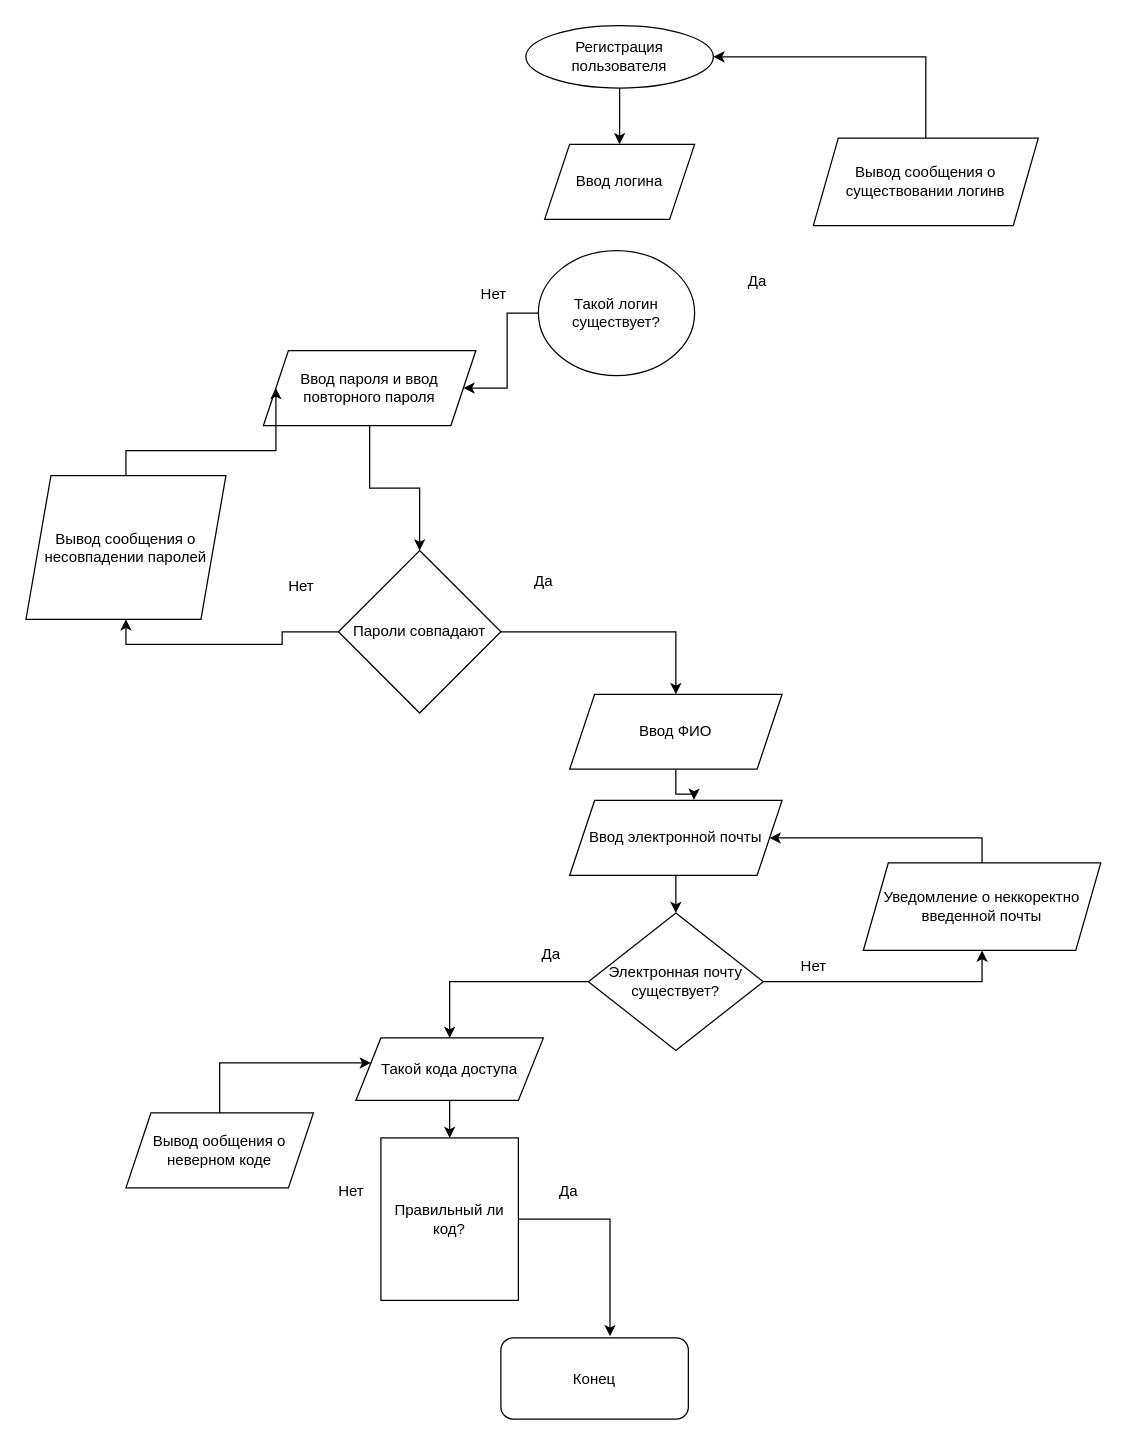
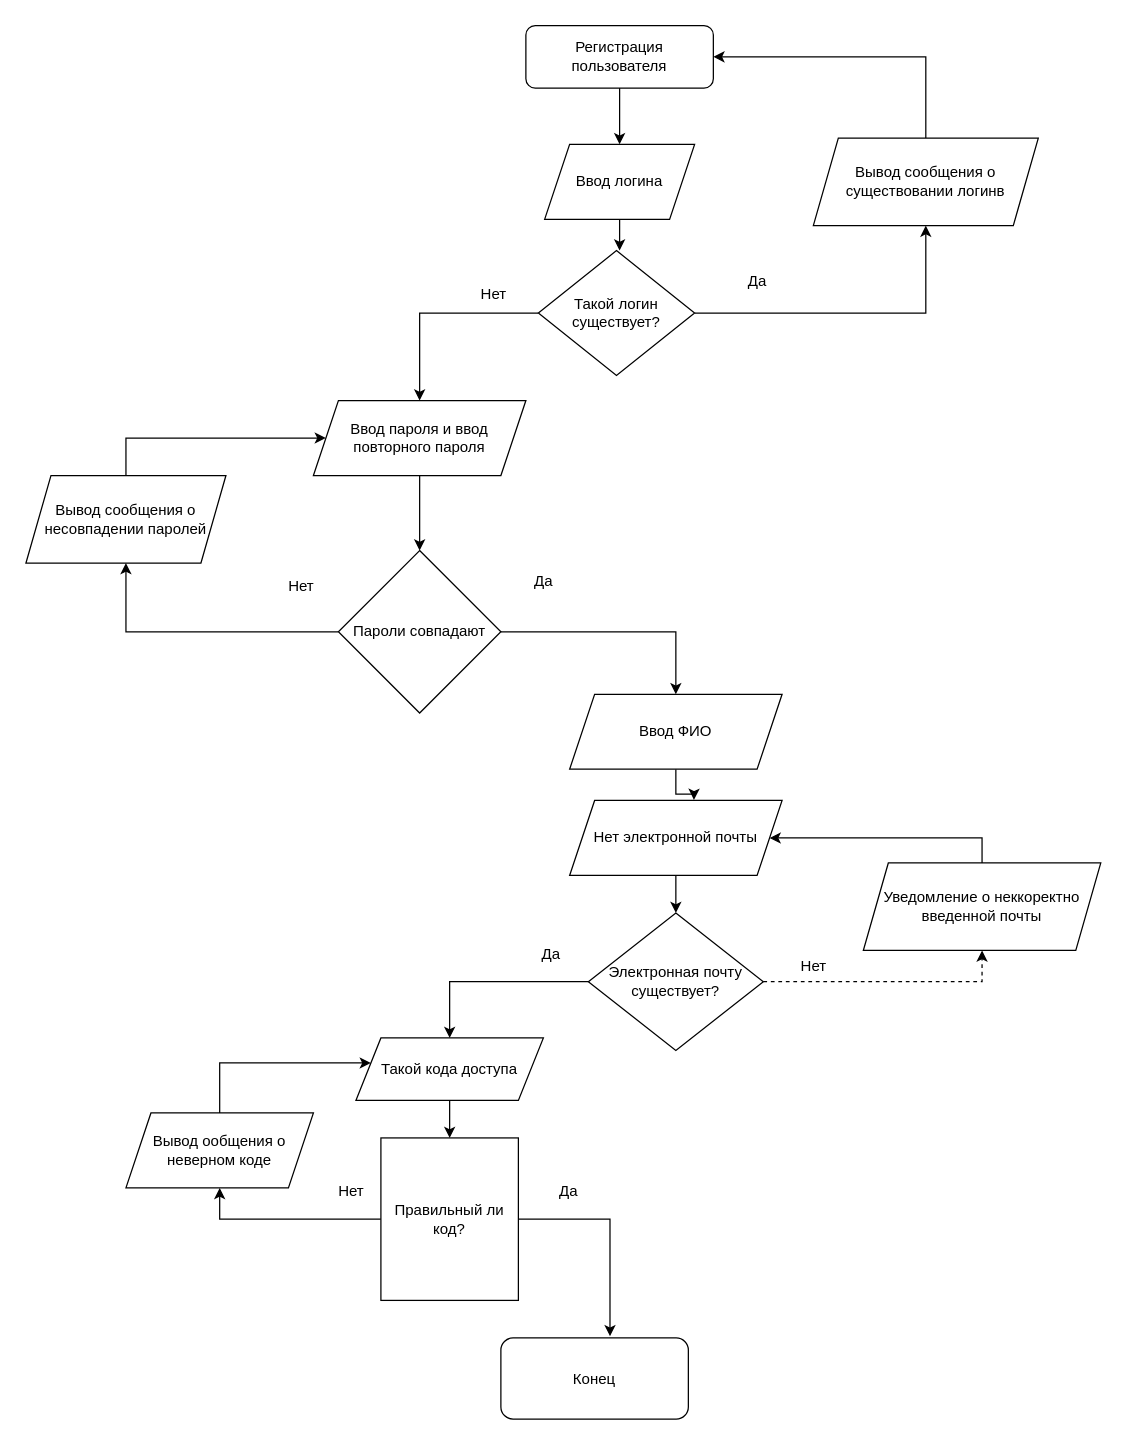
node "Регистрация пользователя": shape ellipse -> rounded rectangle
edge "Ввод логина" -> "Такой логин существует?": added
node "Такой логин существует?": shape ellipse -> diamond
edge "Такой логин существует?" -> "Вывод сообщения о существовании логинв": added
node "Ввод пароля и ввод повторного пароля": moved (369, 388) -> (419, 438)
node "Вывод сообщения о несовпадении паролей": size 200x144 -> 200x88
node "Ввод электронной почты": label "Ввод электронной почты" -> "Нет электронной почты"
edge "Электронная почту существует?" -> "Уведомление о неккоректно введенной почты": style solid -> dashed
edge "Правильный ли код?" -> "Вывод ообщения о неверном коде": added
